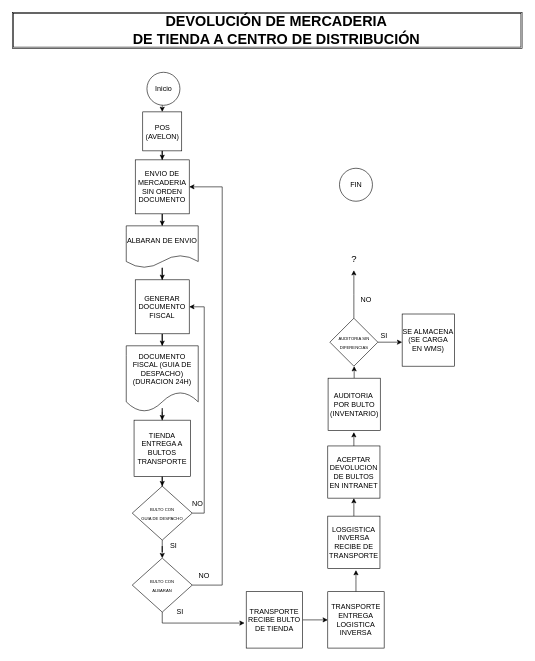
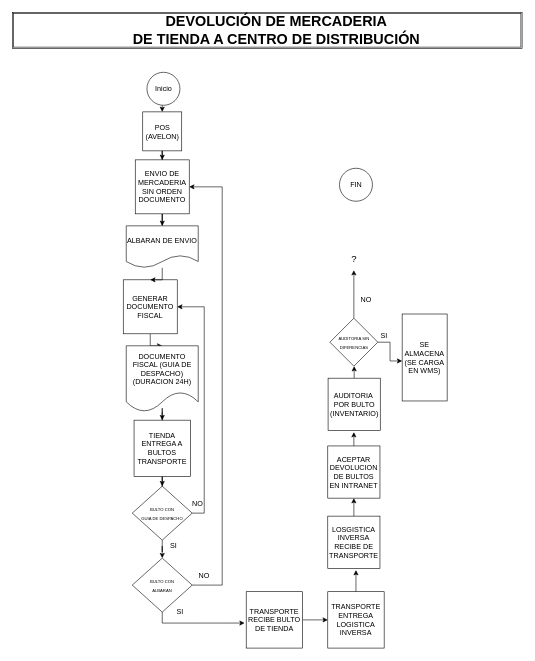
node "GENERAR DOCUMENTO FISCAL": moved (162, 307) -> (150, 307)
node "SE ALMACENA (SE CARGA EN WMS)": size 52x52 -> 45x87
